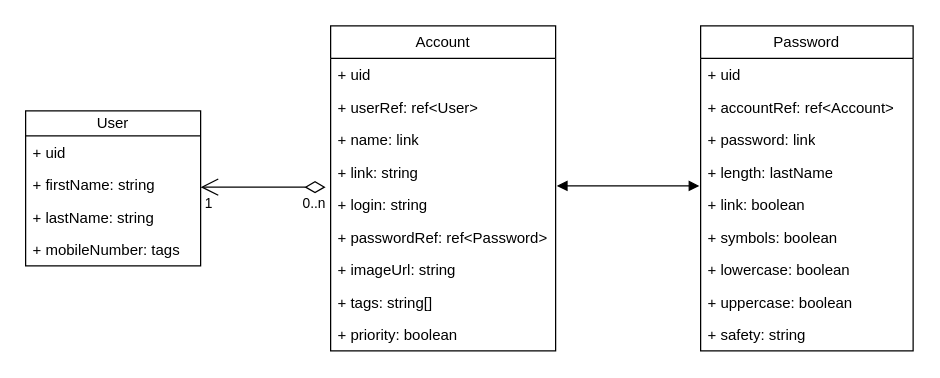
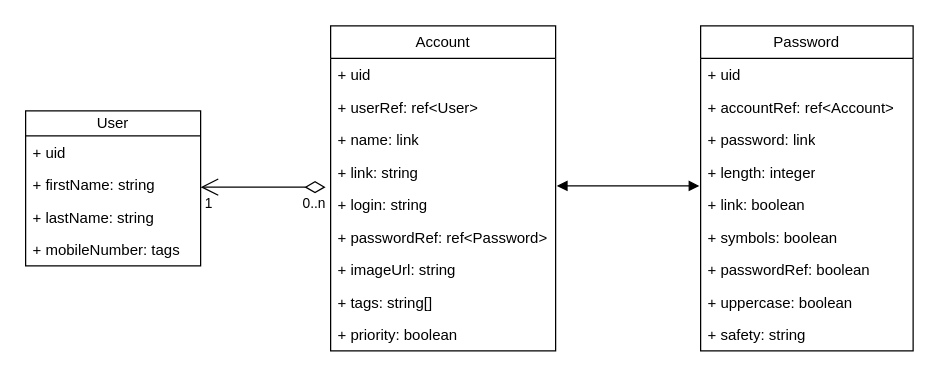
node "+ length: lastName": label "+ length: lastName" -> "+ length: integer"
node "+ lowercase: boolean": label "+ lowercase: boolean" -> "+ passwordRef: boolean"
